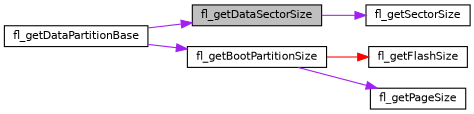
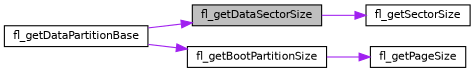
node "fl_getFlashSize": removed
